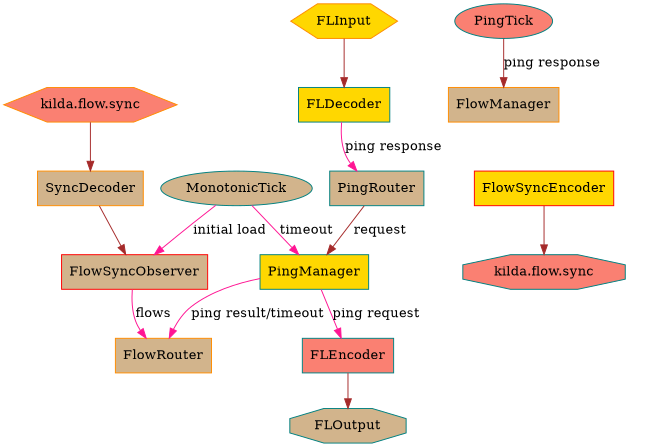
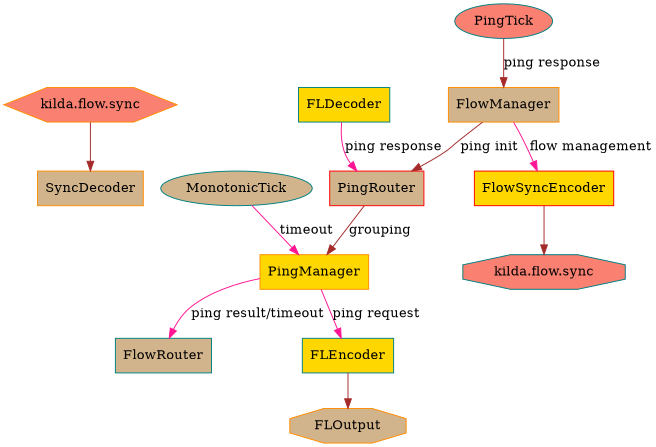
node "FLInput": removed
edge "FlowManager" -> "FlowSyncEncoder": added, label "flow management"
edge "FlowManager" -> "PingRouter": added, label "ping init"
node "PingRouter": color teal -> red
edge "PingRouter" -> "PingManager": label "request" -> "grouping"
node "FlowSyncObserver": removed
node "PingManager": color teal -> darkorange
node "FlowRouter": color darkorange -> teal
node "FLEncoder": fillcolor salmon -> gold
node "FLOutput": color teal -> darkorange
